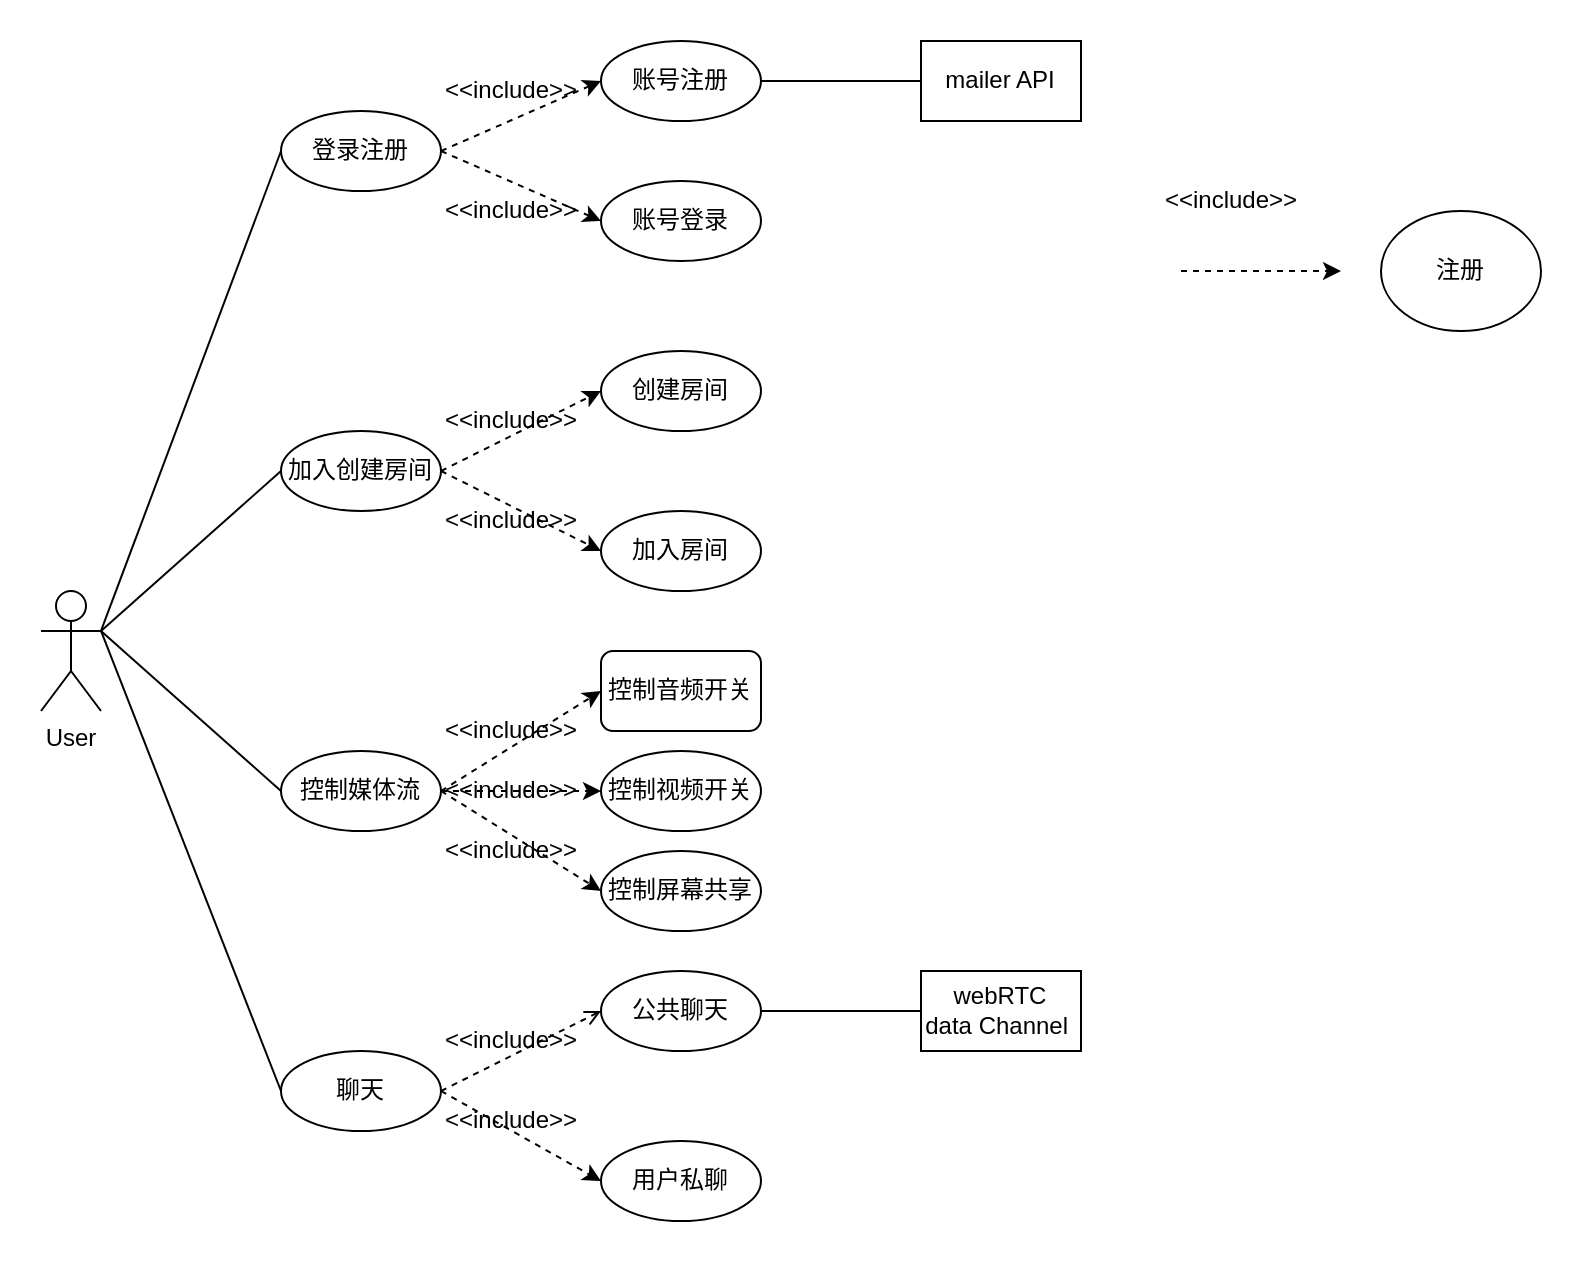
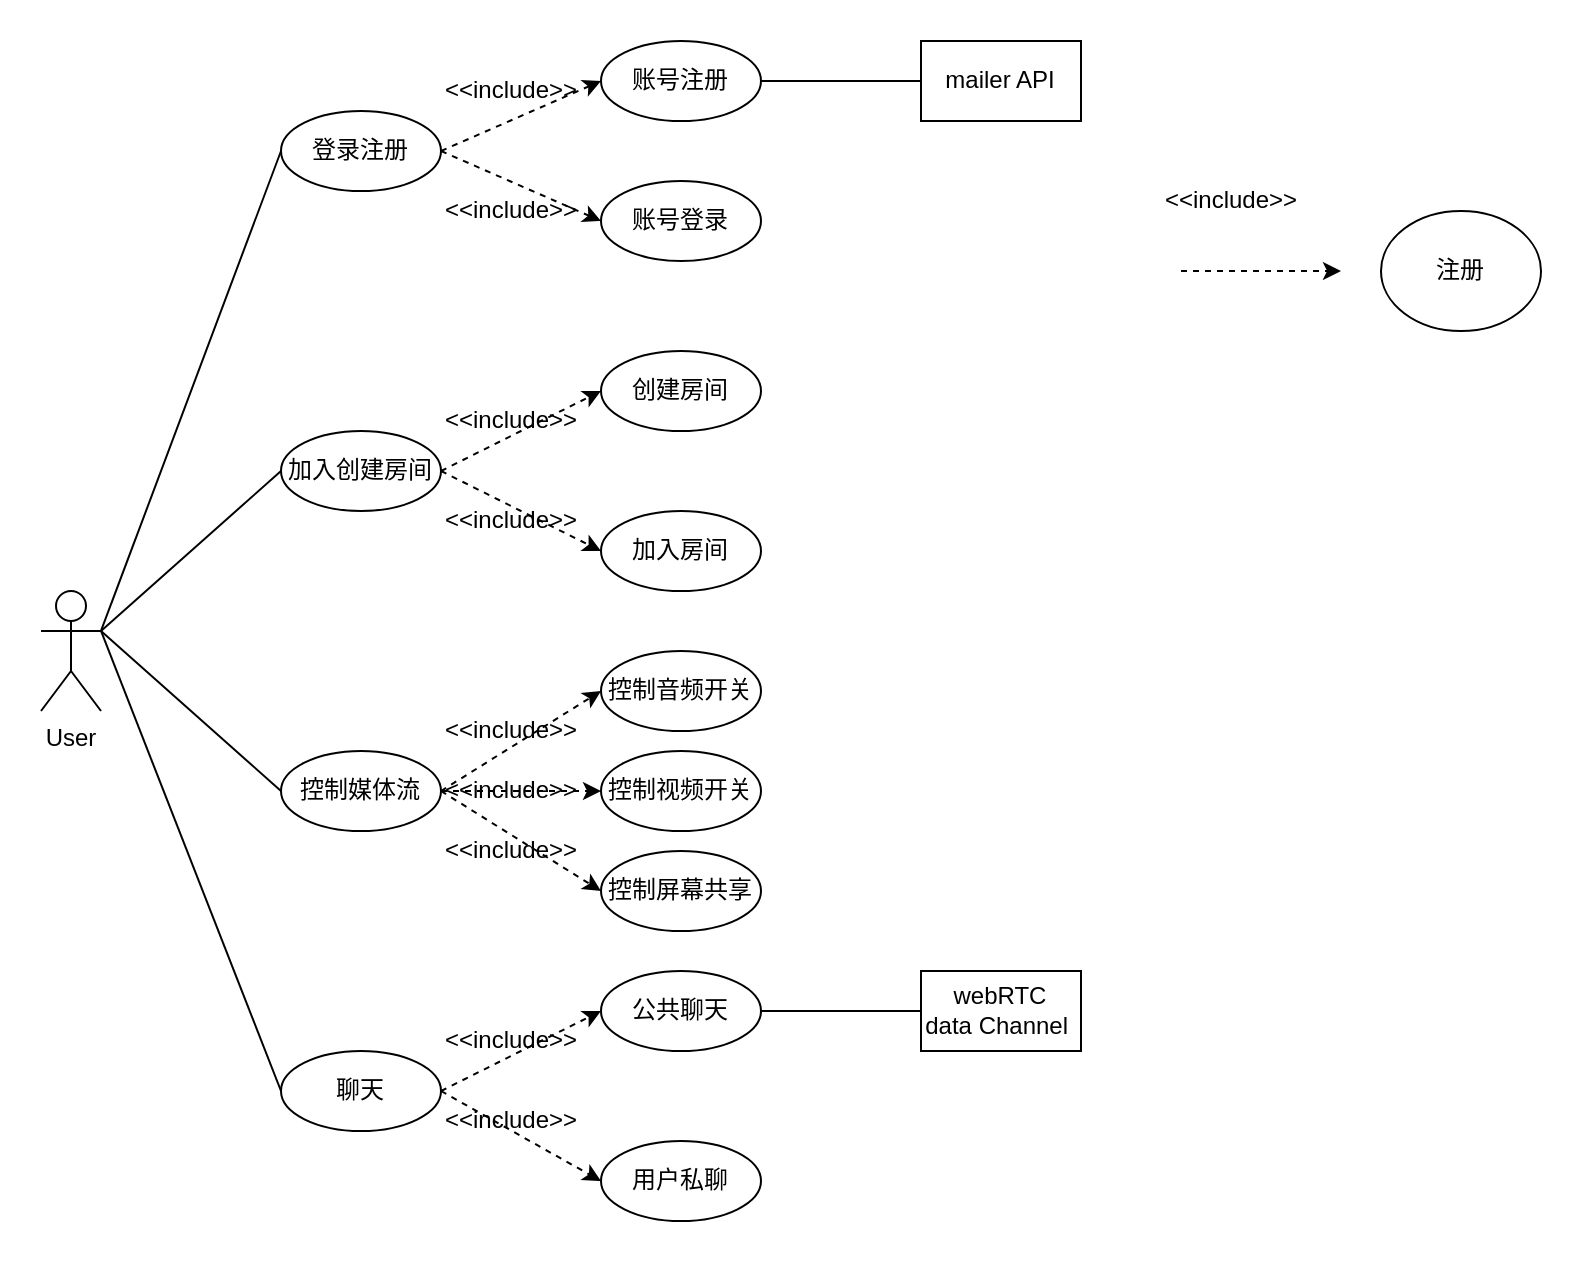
node "控制音频开关": shape rounded rectangle -> ellipse
edge "聊天" -> "公共聊天": arrowhead open -> classic
